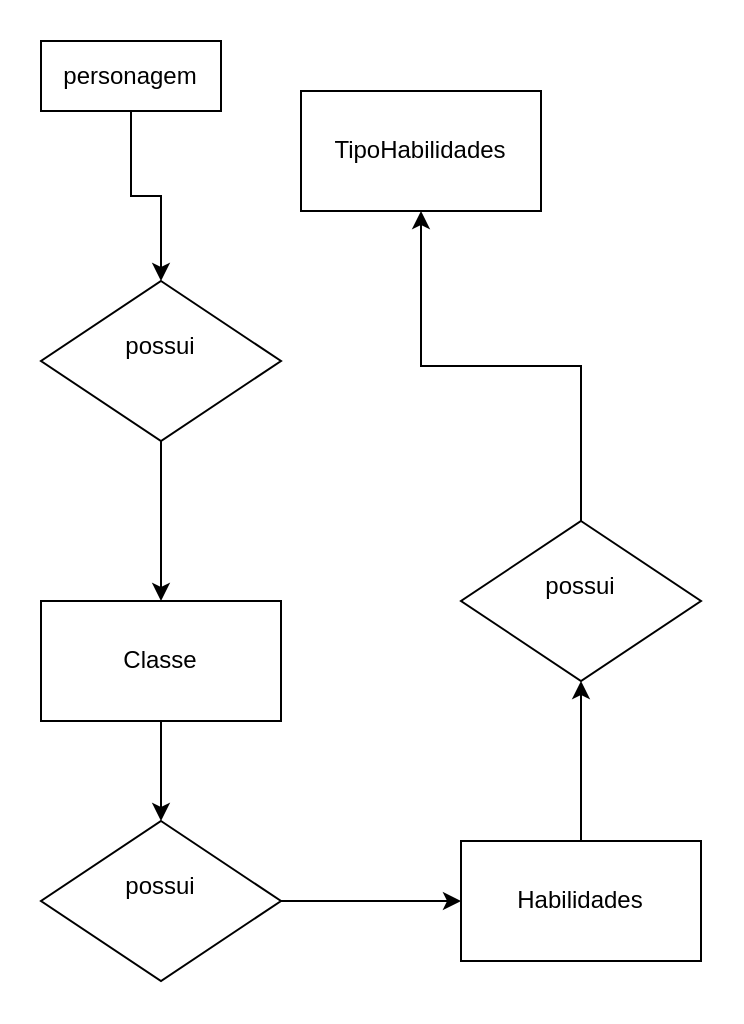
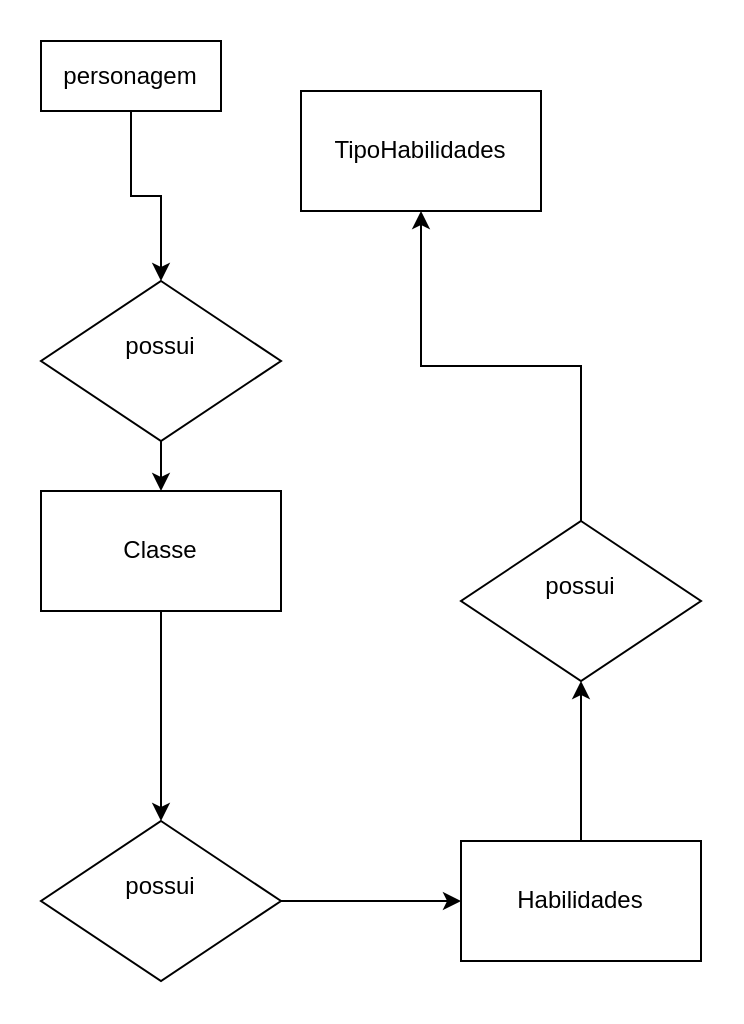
node "Classe": moved (161, 661) -> (161, 551)
